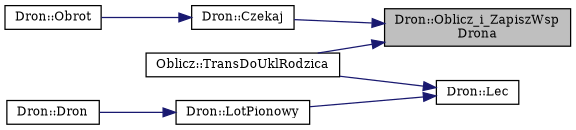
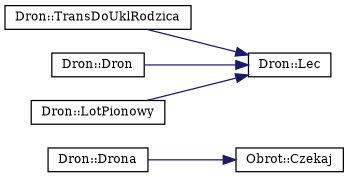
node "Dron::Obrot": label "Dron::Obrot" -> "Dron::Drona"
node "Dron::Czekaj": label "Dron::Czekaj" -> "Obrot::Czekaj"
node "Dron::Oblicz_i_ZapiszWsp Drona": removed
node "Oblicz::TransDoUklRodzica": label "Oblicz::TransDoUklRodzica" -> "Dron::TransDoUklRodzica"
edge "Dron::Dron" -> "Dron::LotPionowy": now "Dron::Dron" -> "Dron::Lec"
